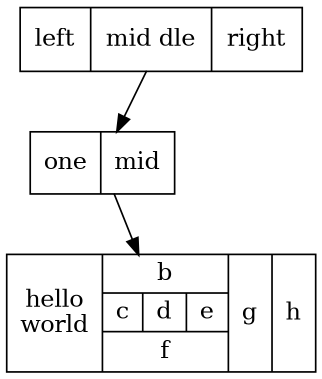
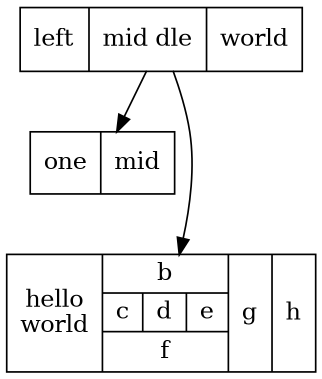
node "left": text "right" -> "world"
edge "one" -> "hello": now "left" -> "hello"
